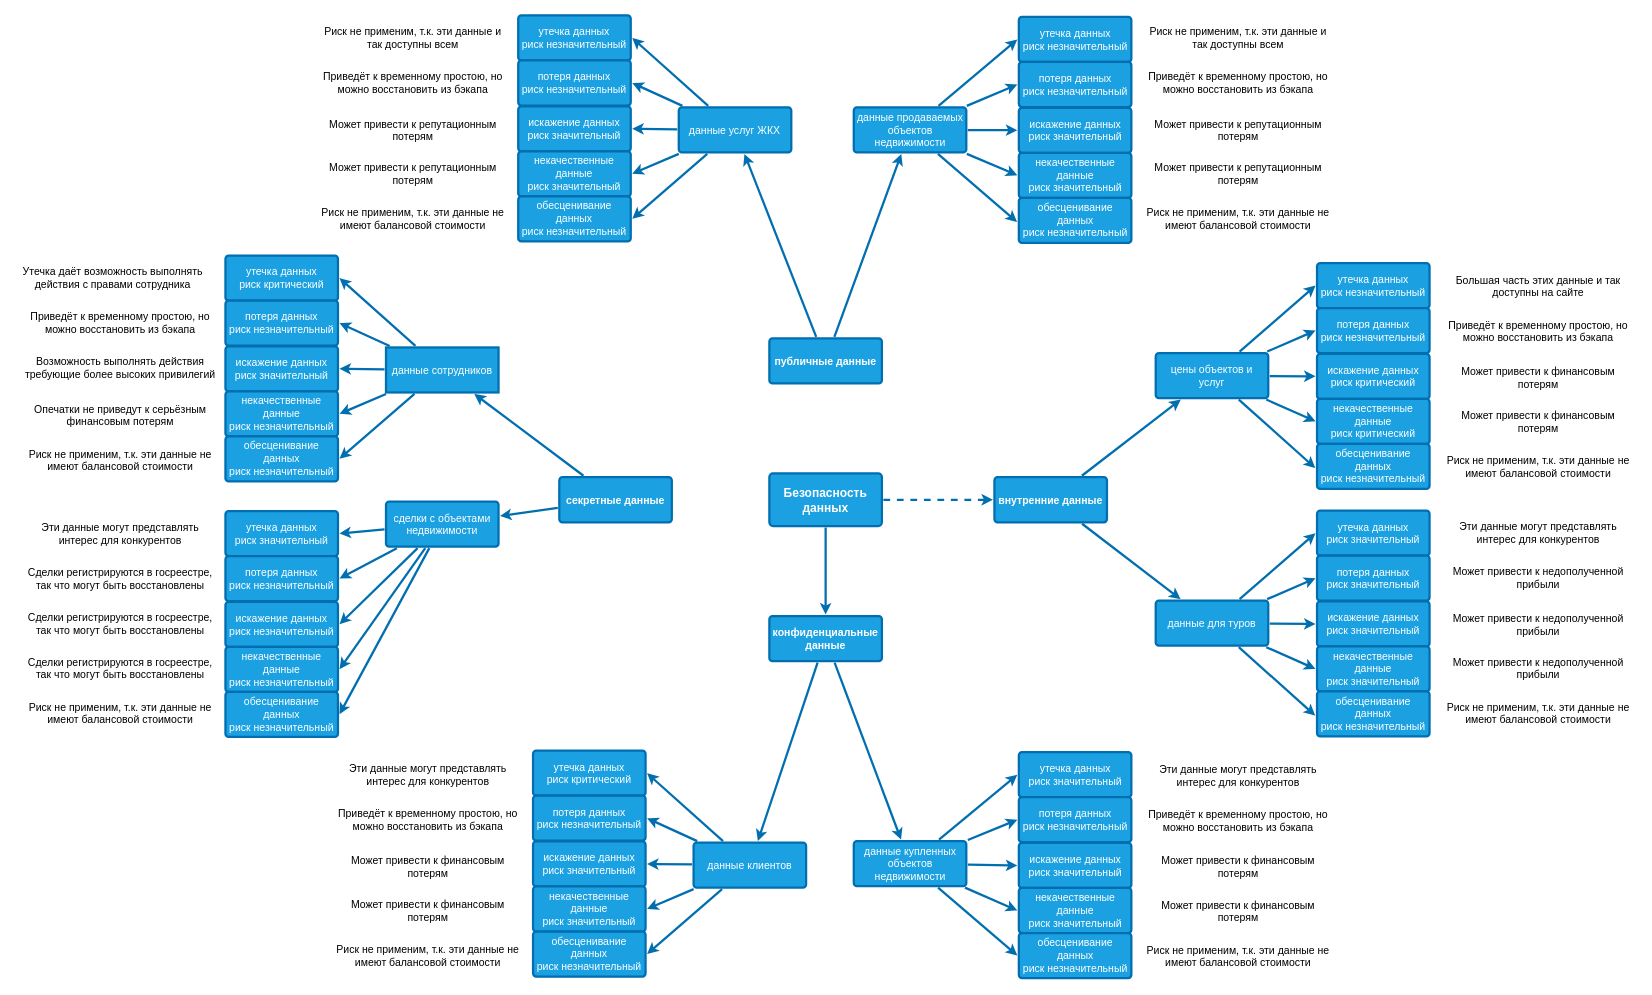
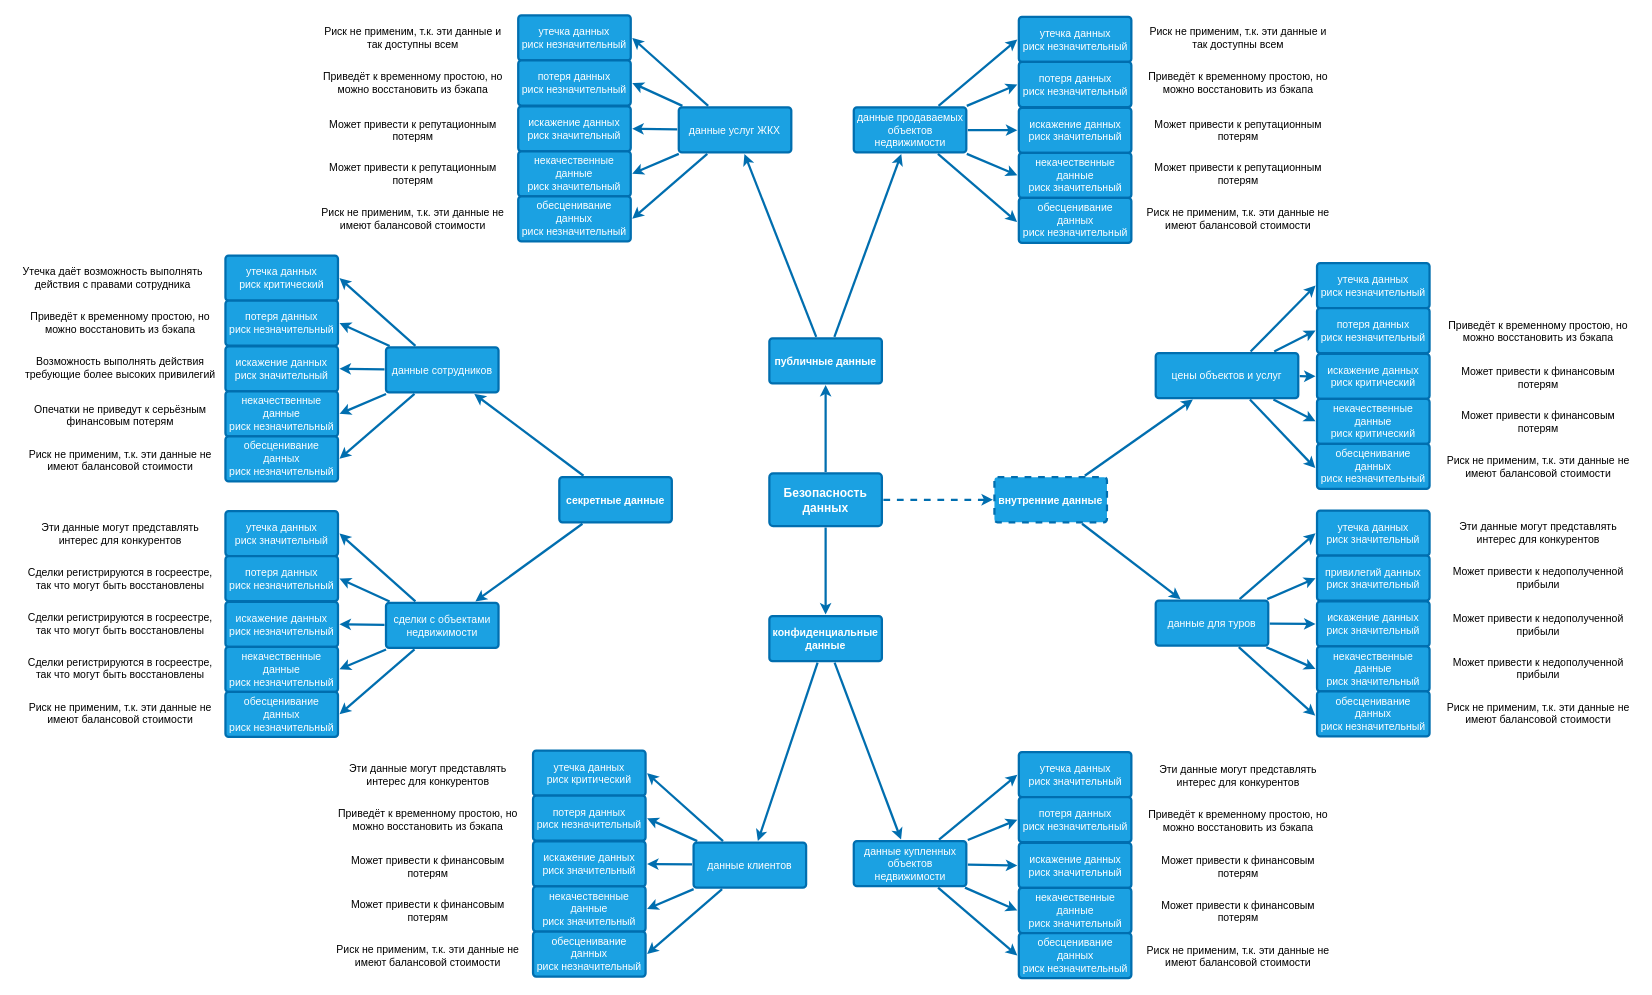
node "Большая часть этих данные и так доступны на сайте": removed
node "данные сотрудников": shape rectangle -> rounded rectangle
node "цены объектов и услуг": size 113x45 -> 143x45
edge "Безопасность данных" -> "публичные данные": added
node "внутренние данные": style solid -> dashed
node "сделки с объектами недвижимости": moved (442, 524) -> (442, 625)
node "потеря данных риск значительный": label "потеря данных риск значительный" -> "привилегий данных риск значительный"
